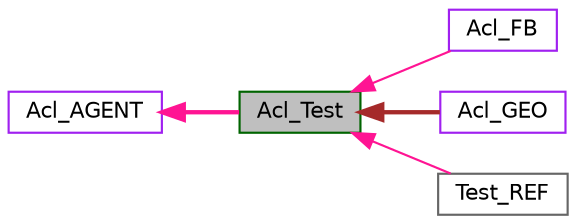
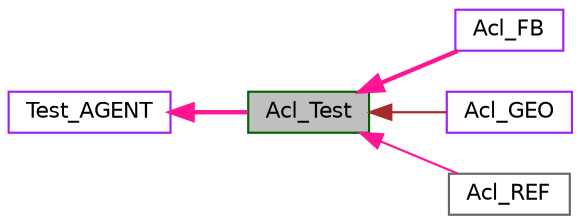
edge "Acl_FB" -> "Acl_Test": style solid -> bold
node "Acl_AGENT": label "Acl_AGENT" -> "Test_AGENT"
edge "Acl_GEO" -> "Acl_Test": style bold -> solid
node "Test_REF": label "Test_REF" -> "Acl_REF"
